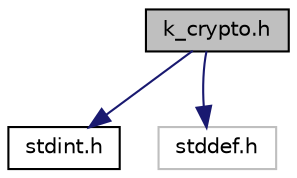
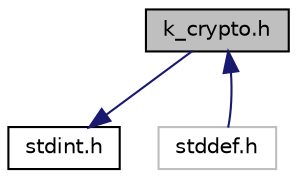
edge "k_crypto.h" -> "stddef.h": reversed
